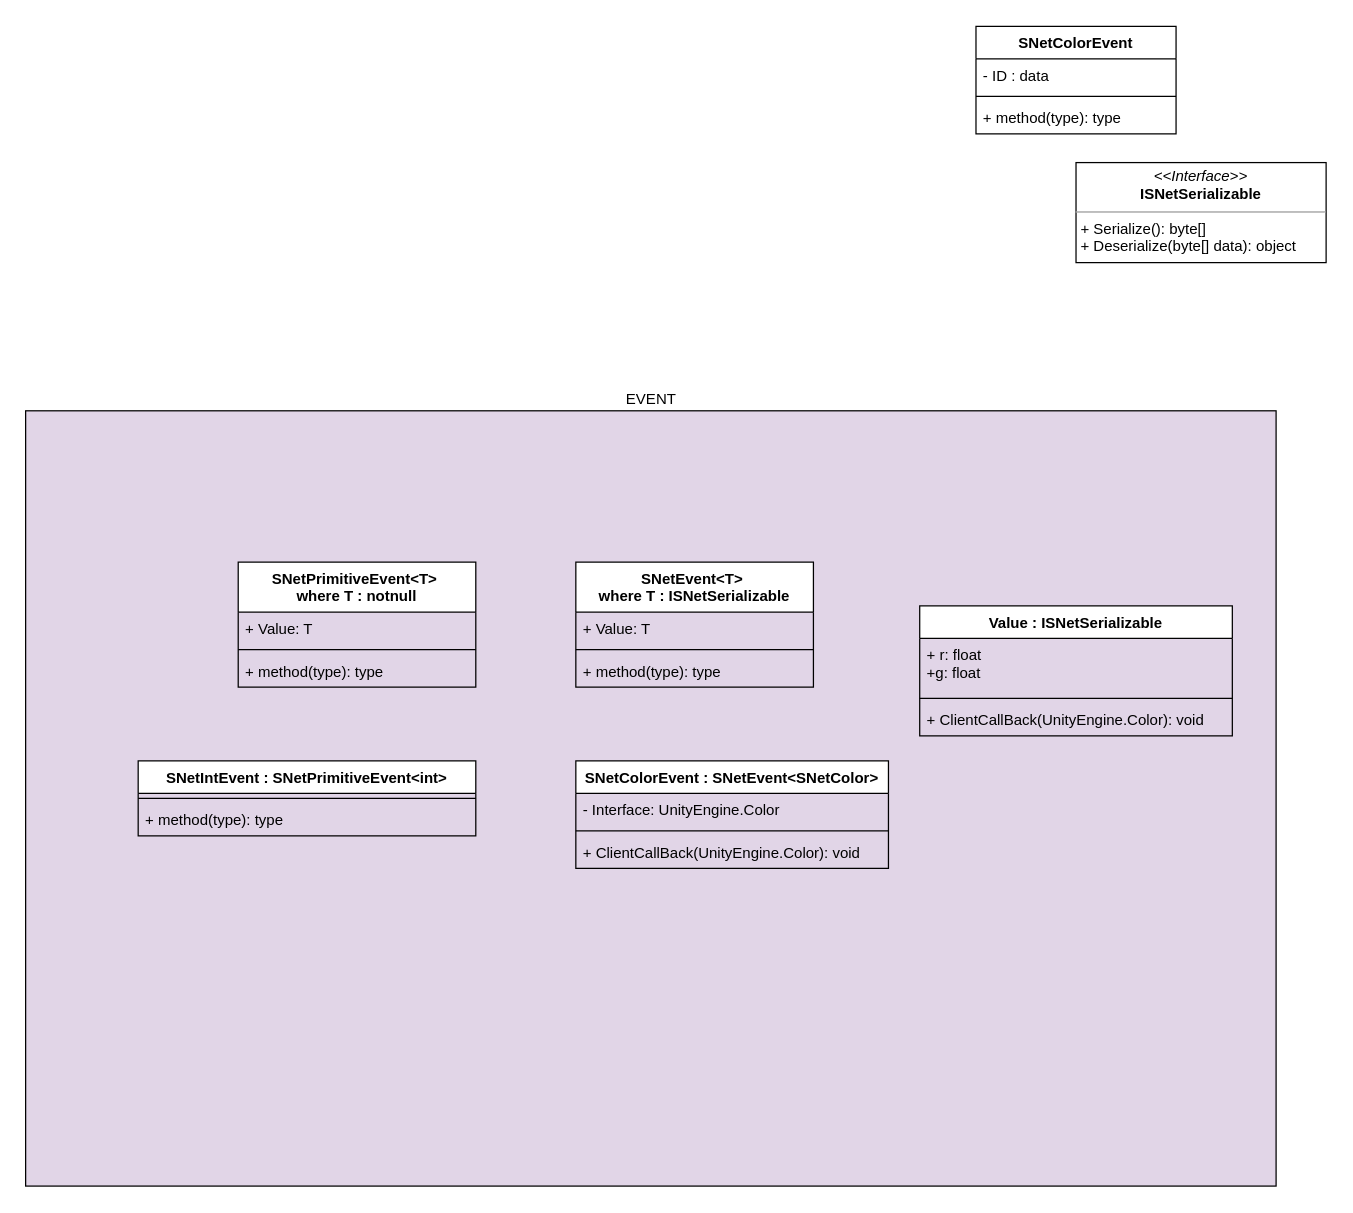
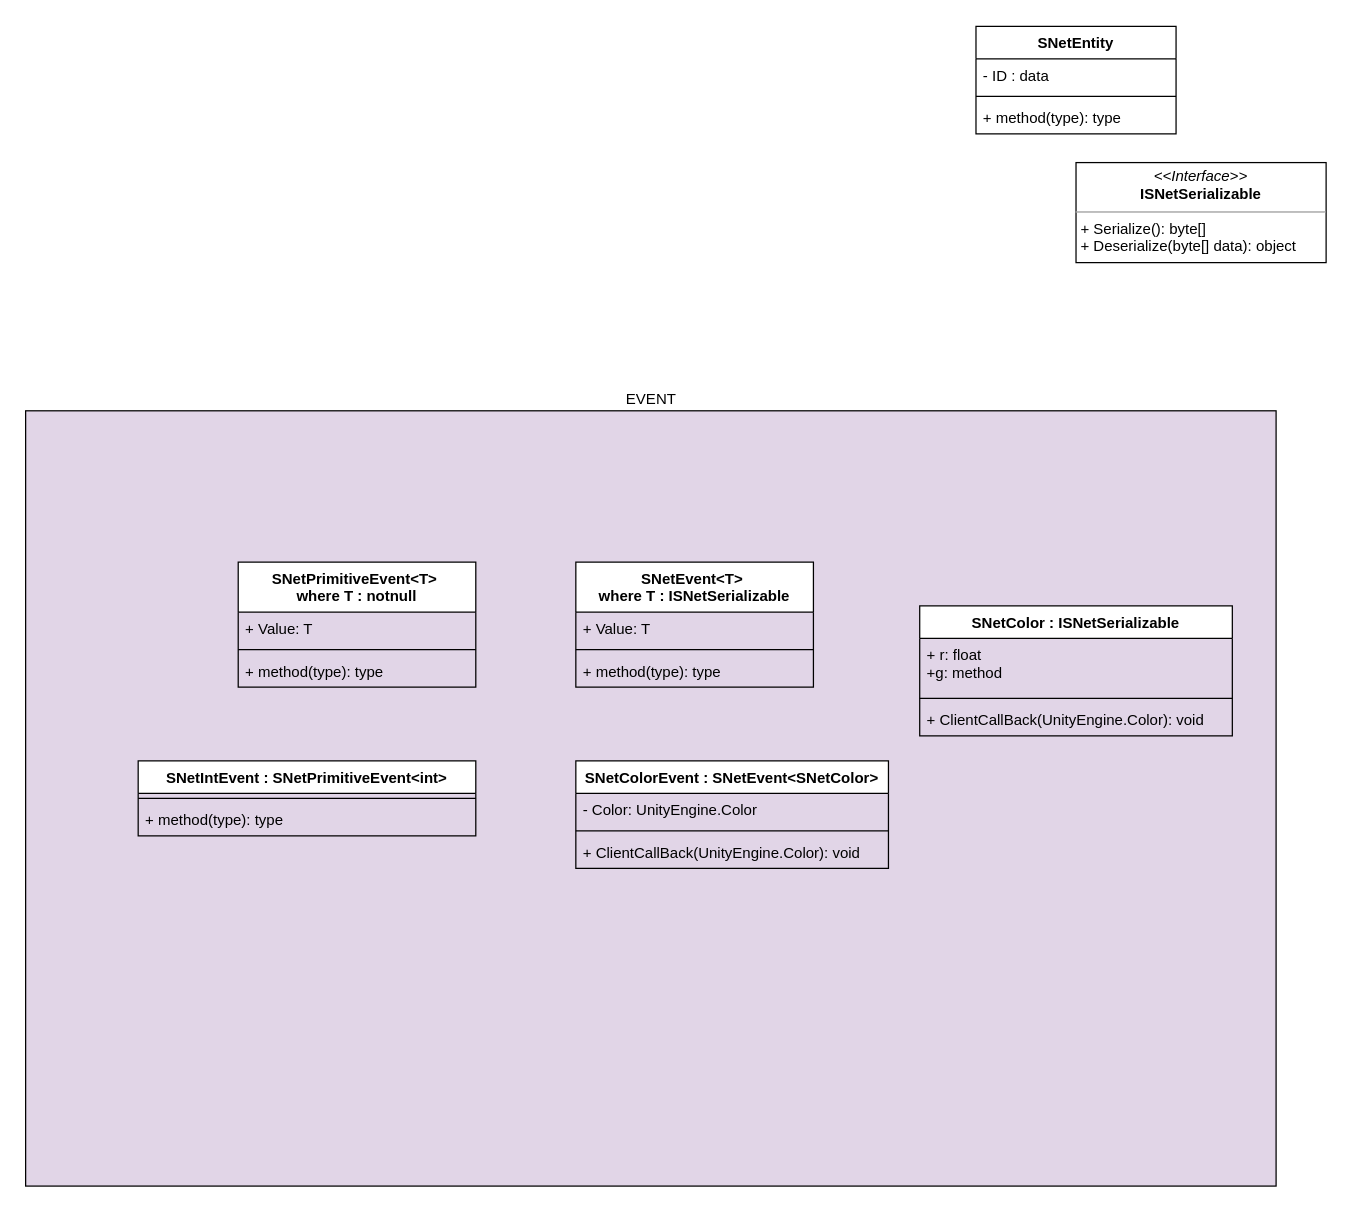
node "SNetColorEvent": label "SNetColorEvent" -> "SNetEntity"
node "Value : ISNetSerializable": label "Value : ISNetSerializable" -> "SNetColor : ISNetSerializable"
node "+ r: float +g: float": label "+ r: float +g: float" -> "+ r: float +g: method"
node "- Interface: UnityEngine.Color": label "- Interface: UnityEngine.Color" -> "- Color: UnityEngine.Color"
